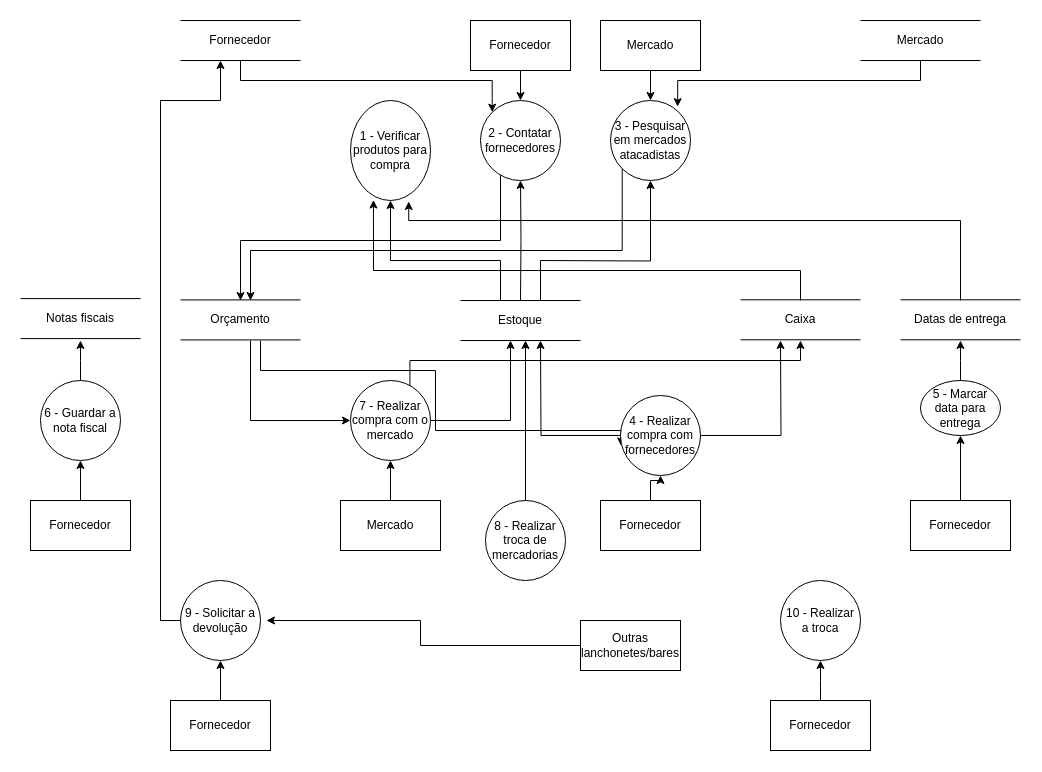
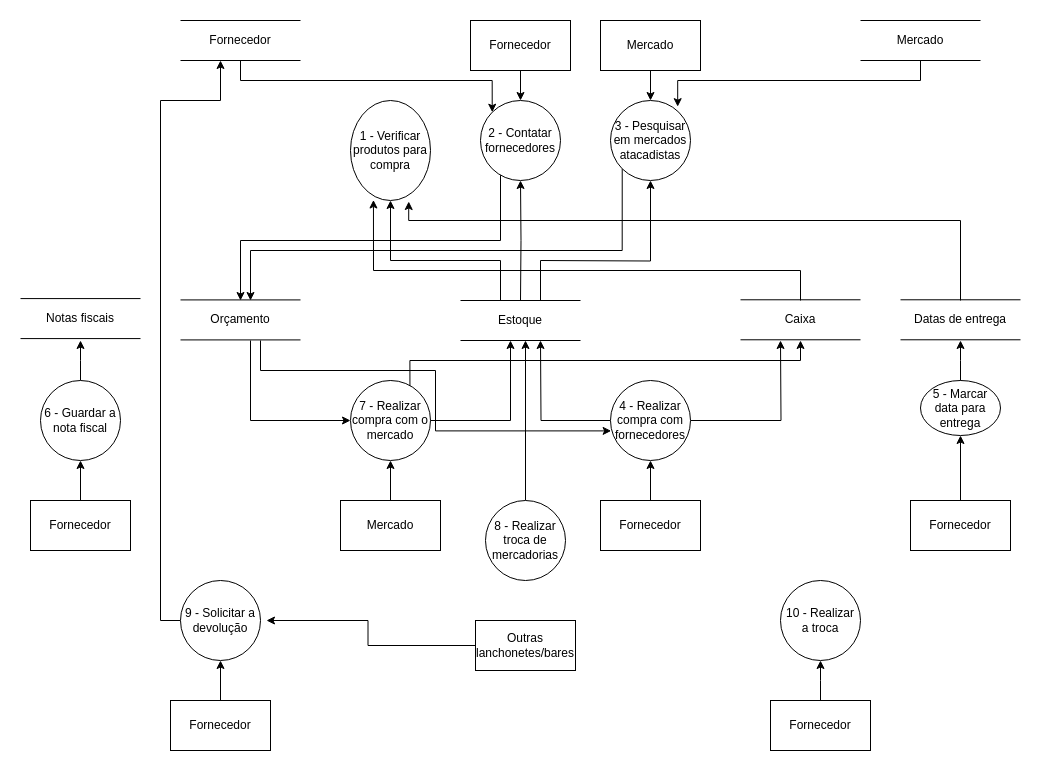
node "4 - Realizar compra com fornecedores": moved (661, 436) -> (651, 421)
node "Outras lanchonetes/bares": moved (631, 646) -> (526, 646)
